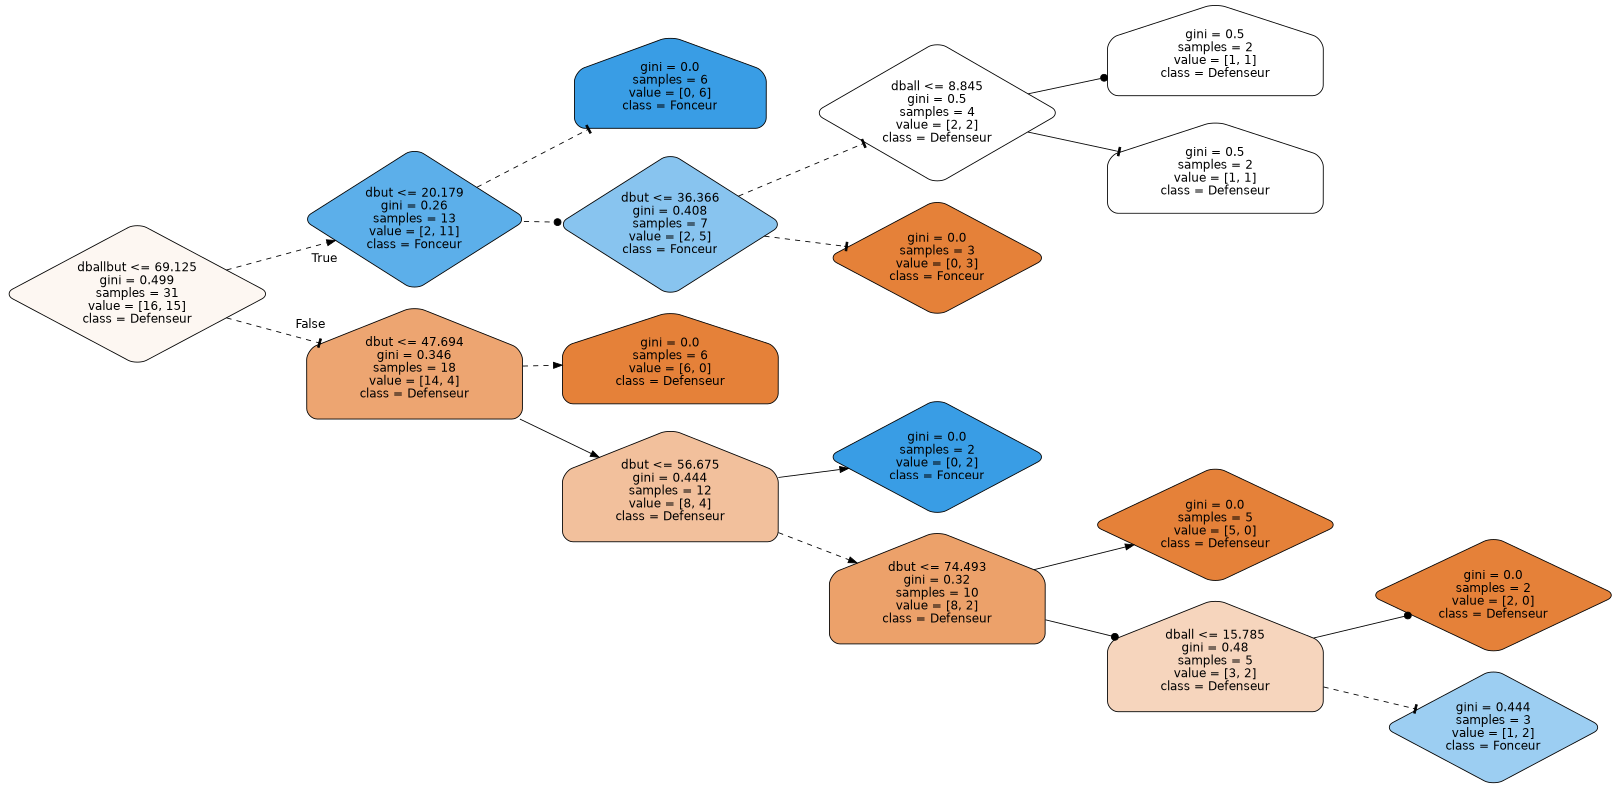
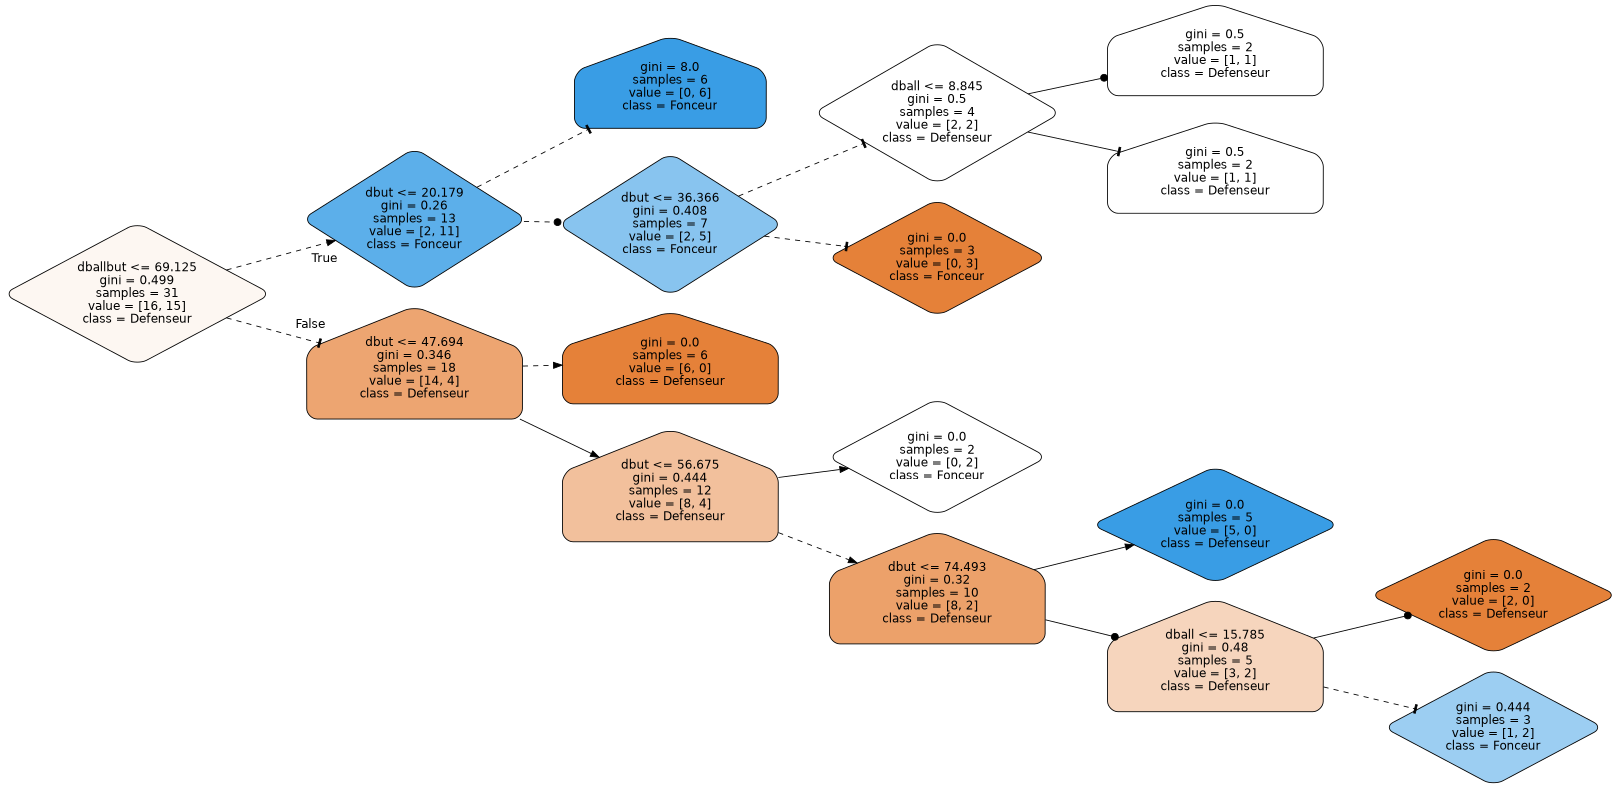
node "gini = 0.0 samples = 6 value = [0, 6] class = Fonceur": label "gini = 0.0 samples = 6 value = [0, 6] class = Fonceur" -> "gini = 8.0 samples = 6 value = [0, 6] class = Fonceur"
node "gini = 0.0 samples = 2 value = [0, 2] class = Fonceur": fillcolor #399de5ff -> #e5813900
node "gini = 0.0 samples = 5 value = [5, 0] class = Defenseur": fillcolor #e58139ff -> #399de5ff
